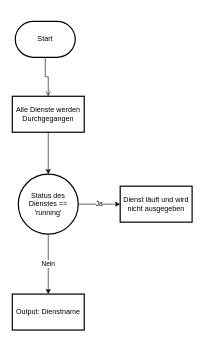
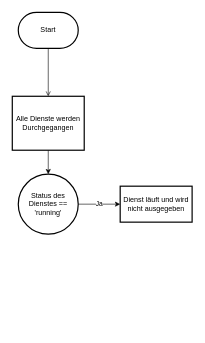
node "Start": moved (45, 39) -> (48, 30)
node "Alle Dienste werden Durchgegangen": size 72x36 -> 72x54
edge "Status des Dienstes == 'running'" -> "Output: Dienstname": removed, label "Nein"
node "Output: Dienstname": removed
